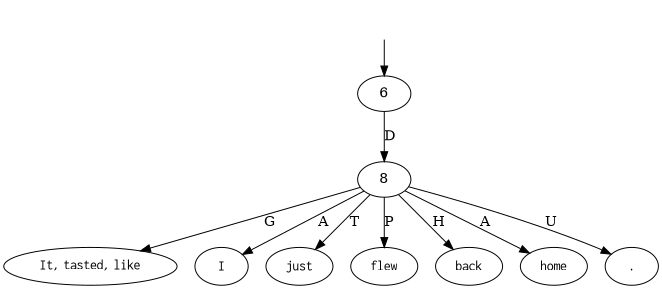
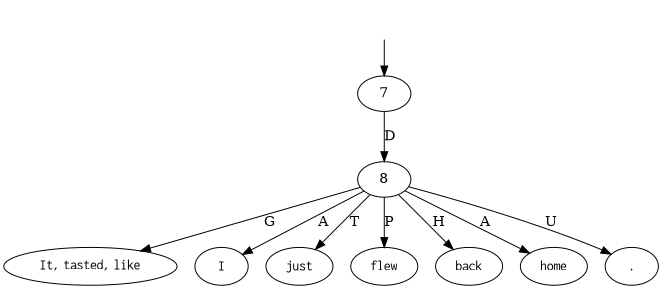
node "6": label "6" -> "7"
